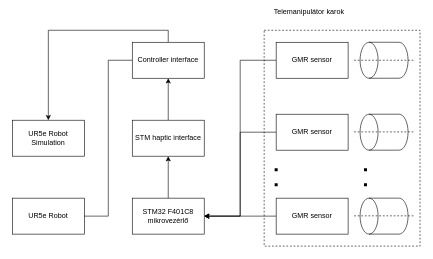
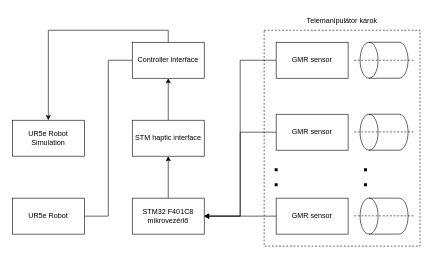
node "Telemanipulátor karok": moved (309, 12) -> (342, 21)
